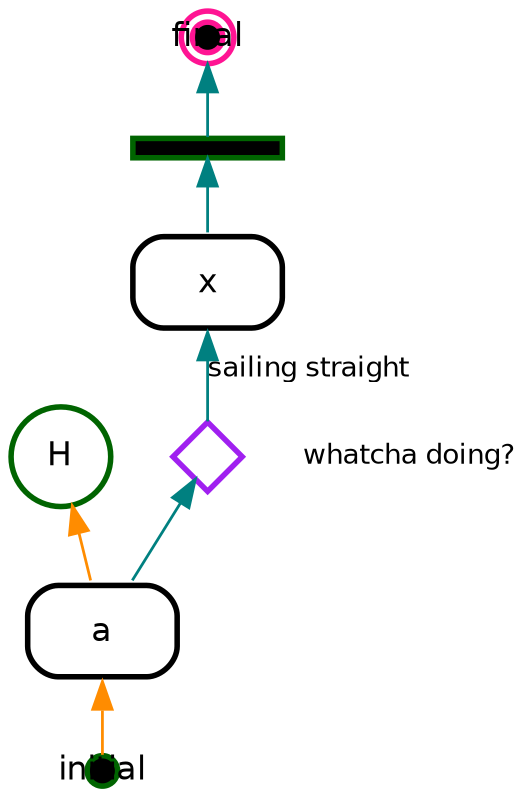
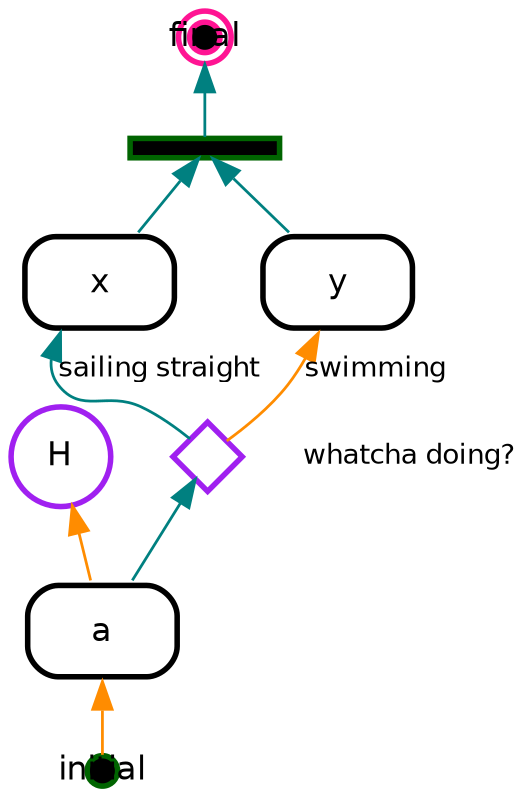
node "y": added
node "H": color darkgreen -> purple
